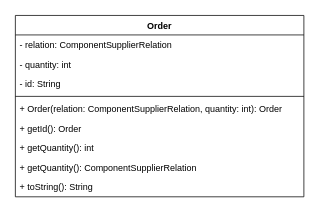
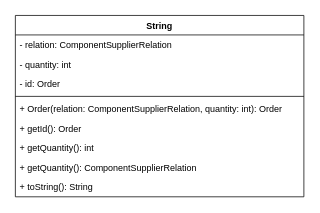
node "Order": label "Order" -> "String"
node "- id: String": label "- id: String" -> "- id: Order"
